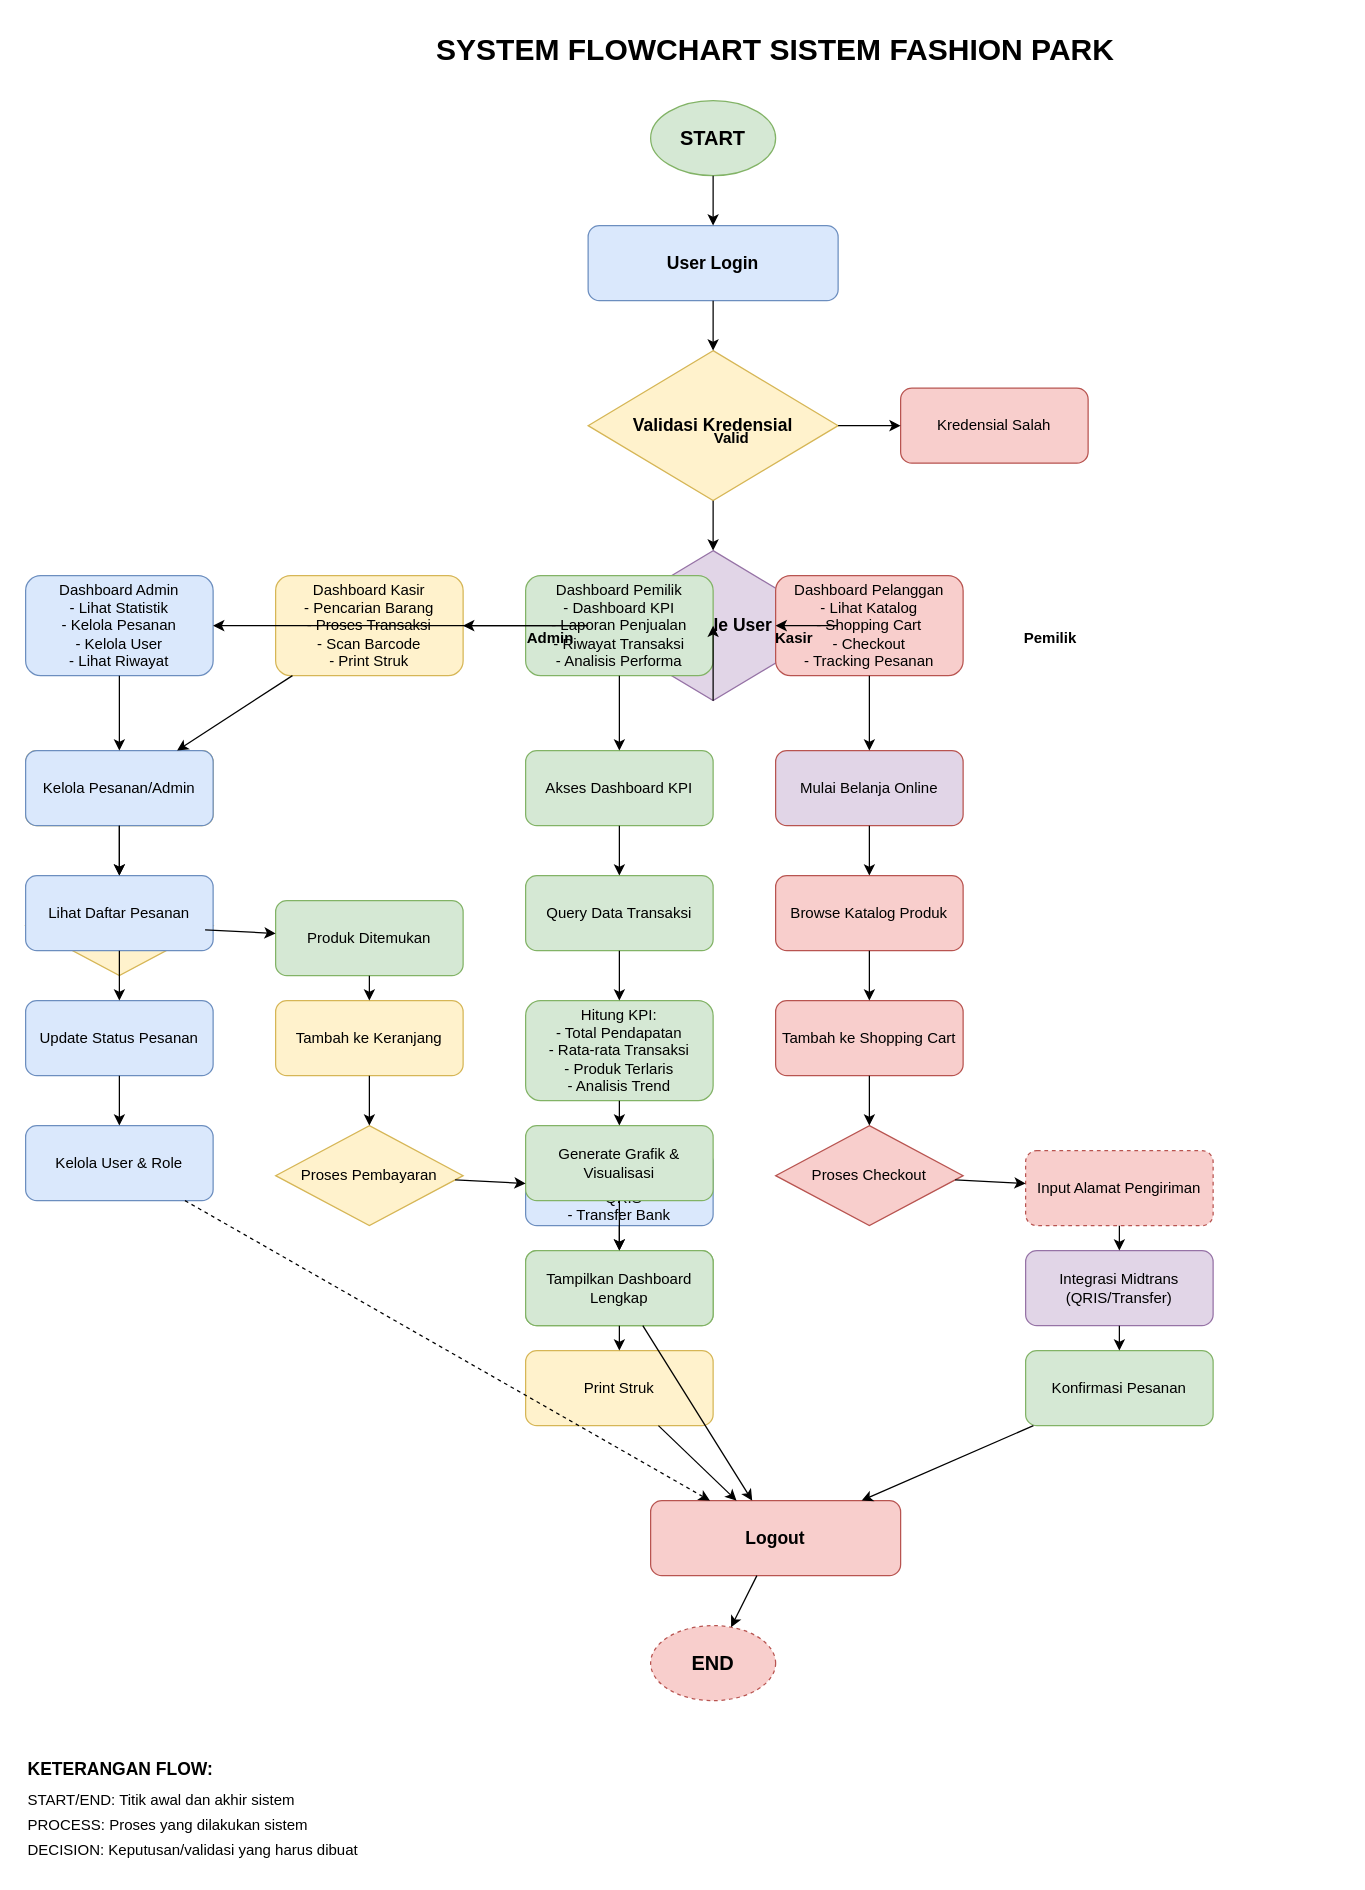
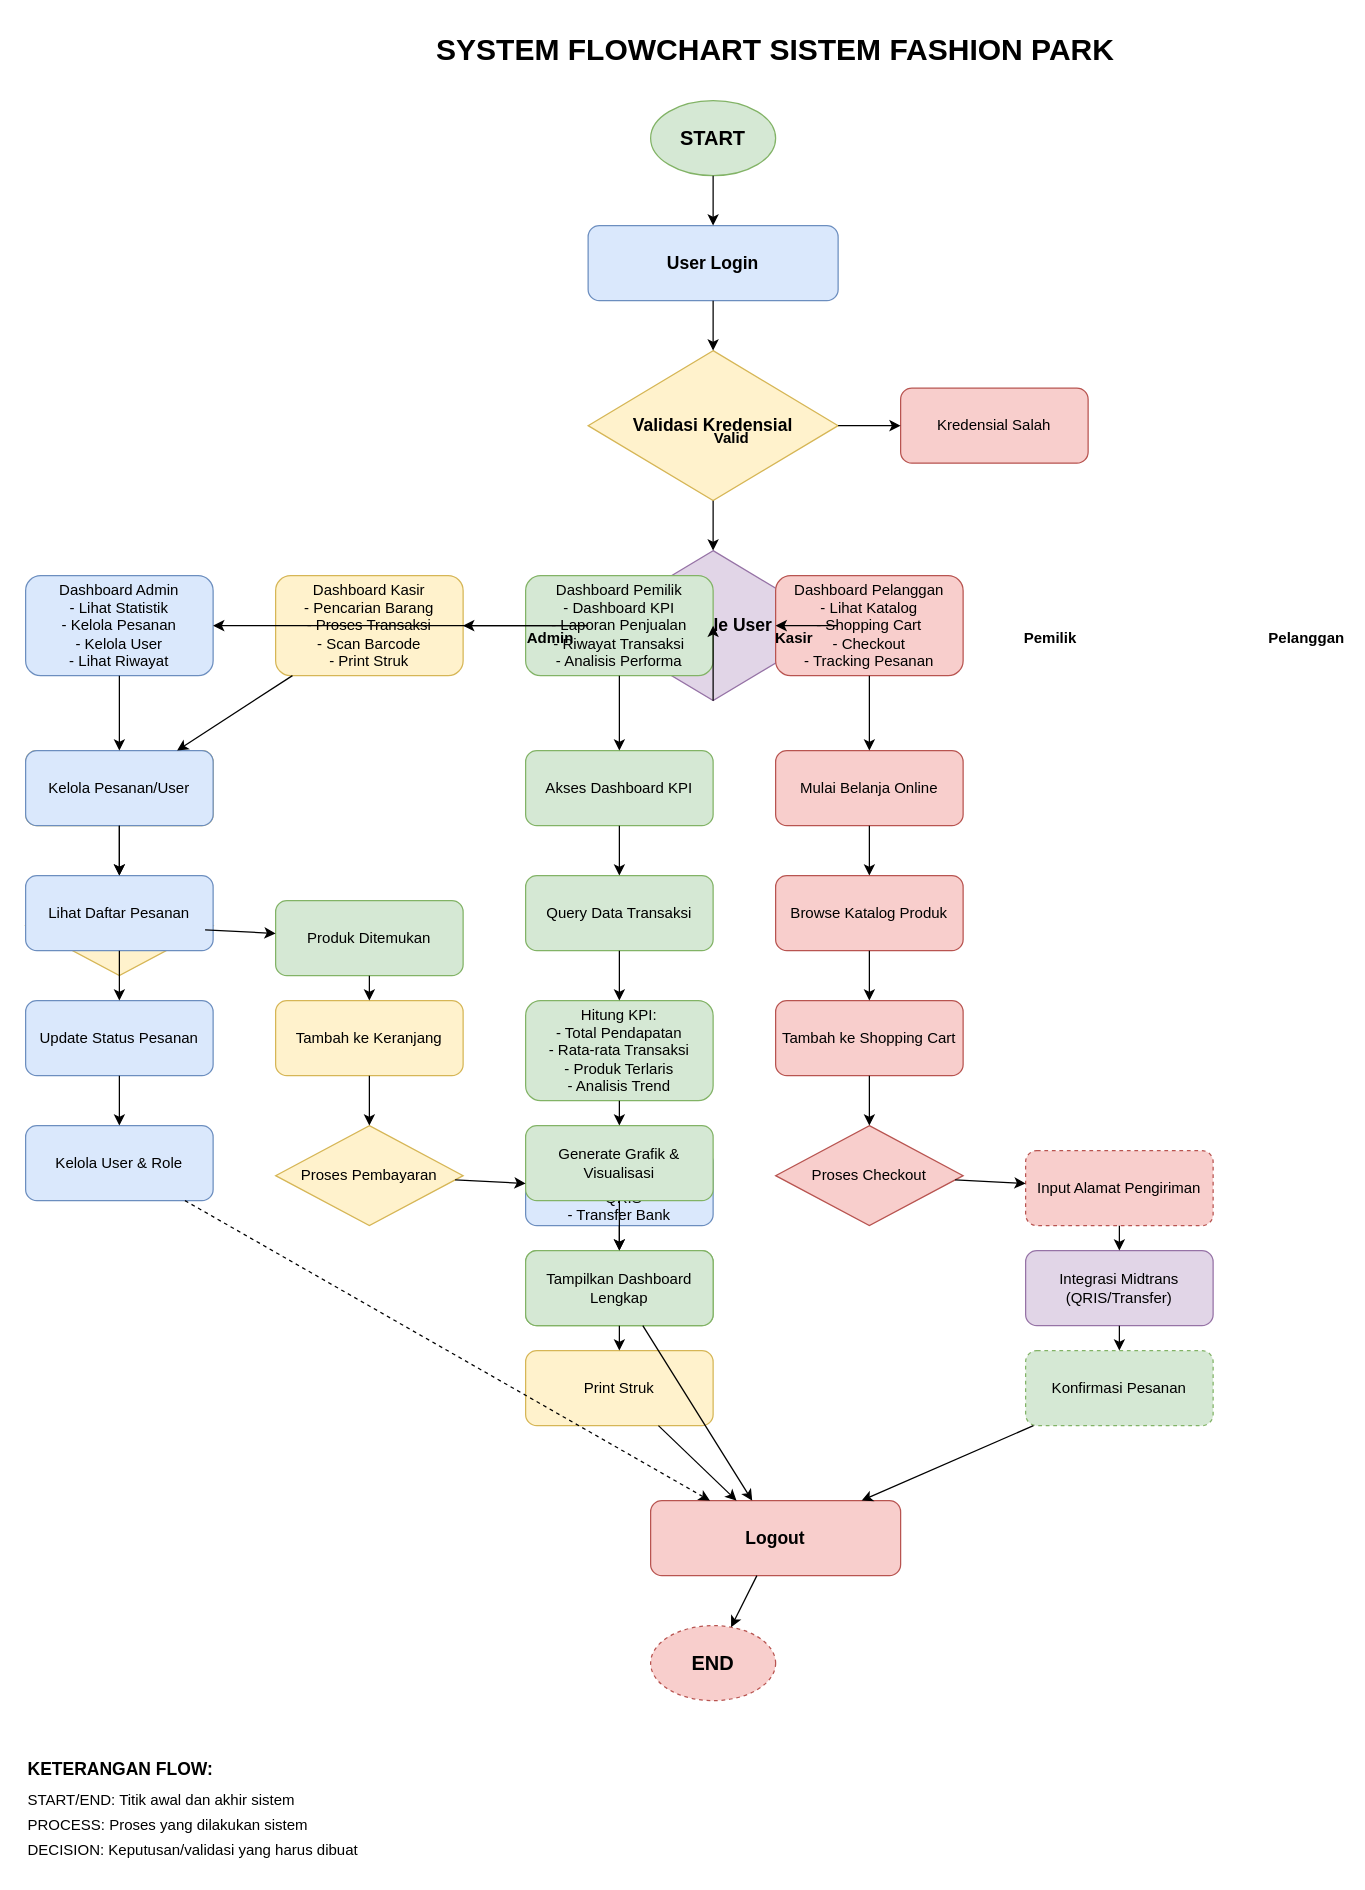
node "Pelanggan": added
node "Kelola Pesanan/Admin": label "Kelola Pesanan/Admin" -> "Kelola Pesanan/User"
node "Mulai Belanja Online": fillcolor #e1d5e7 -> #f8cecc
node "Konfirmasi Pesanan": style solid -> dashed
